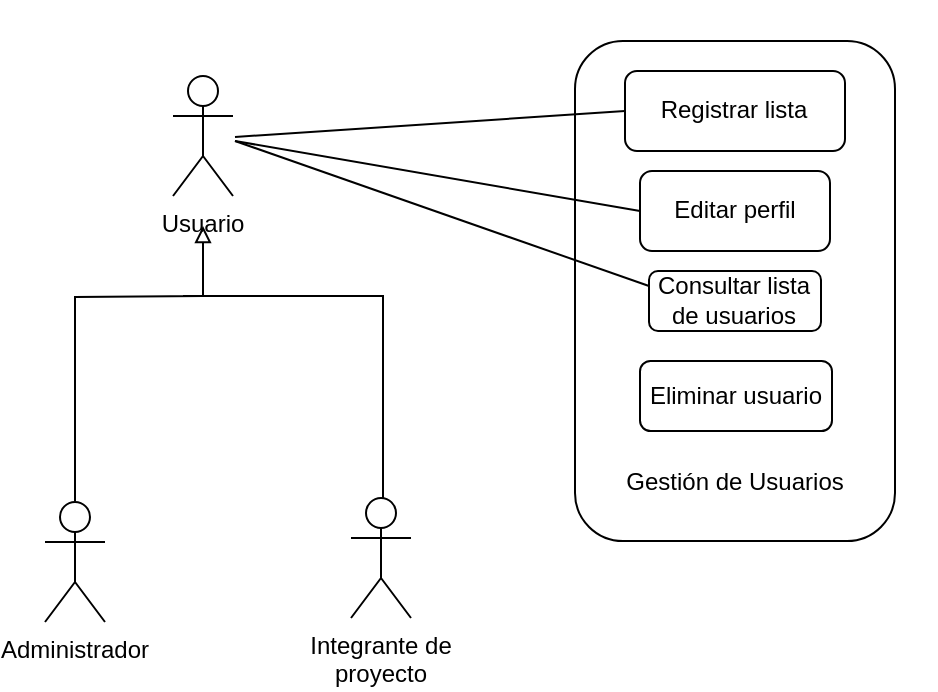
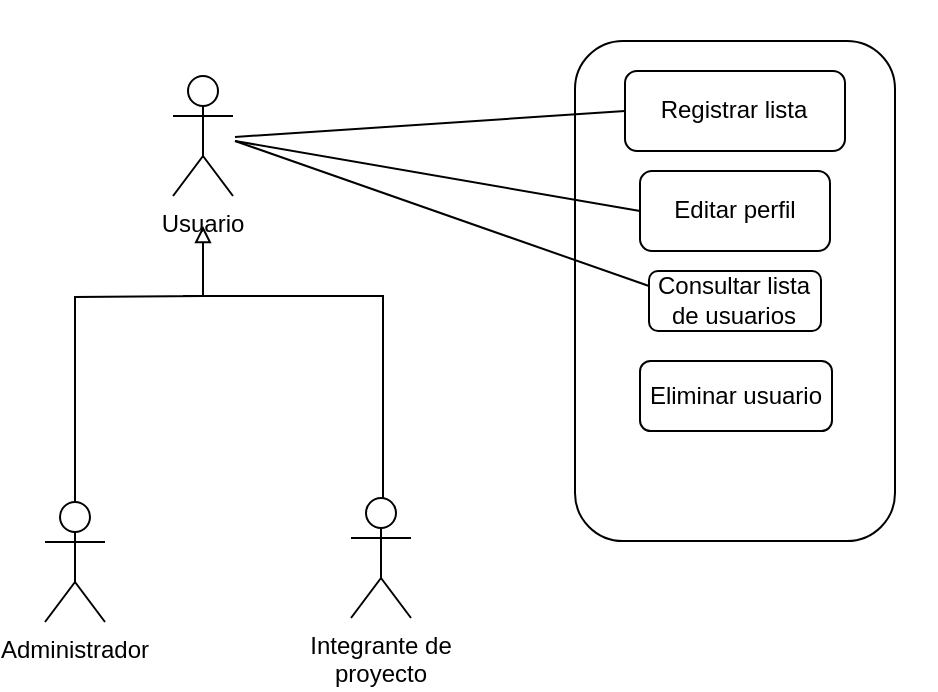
node "Gestión de Usuarios": removed
